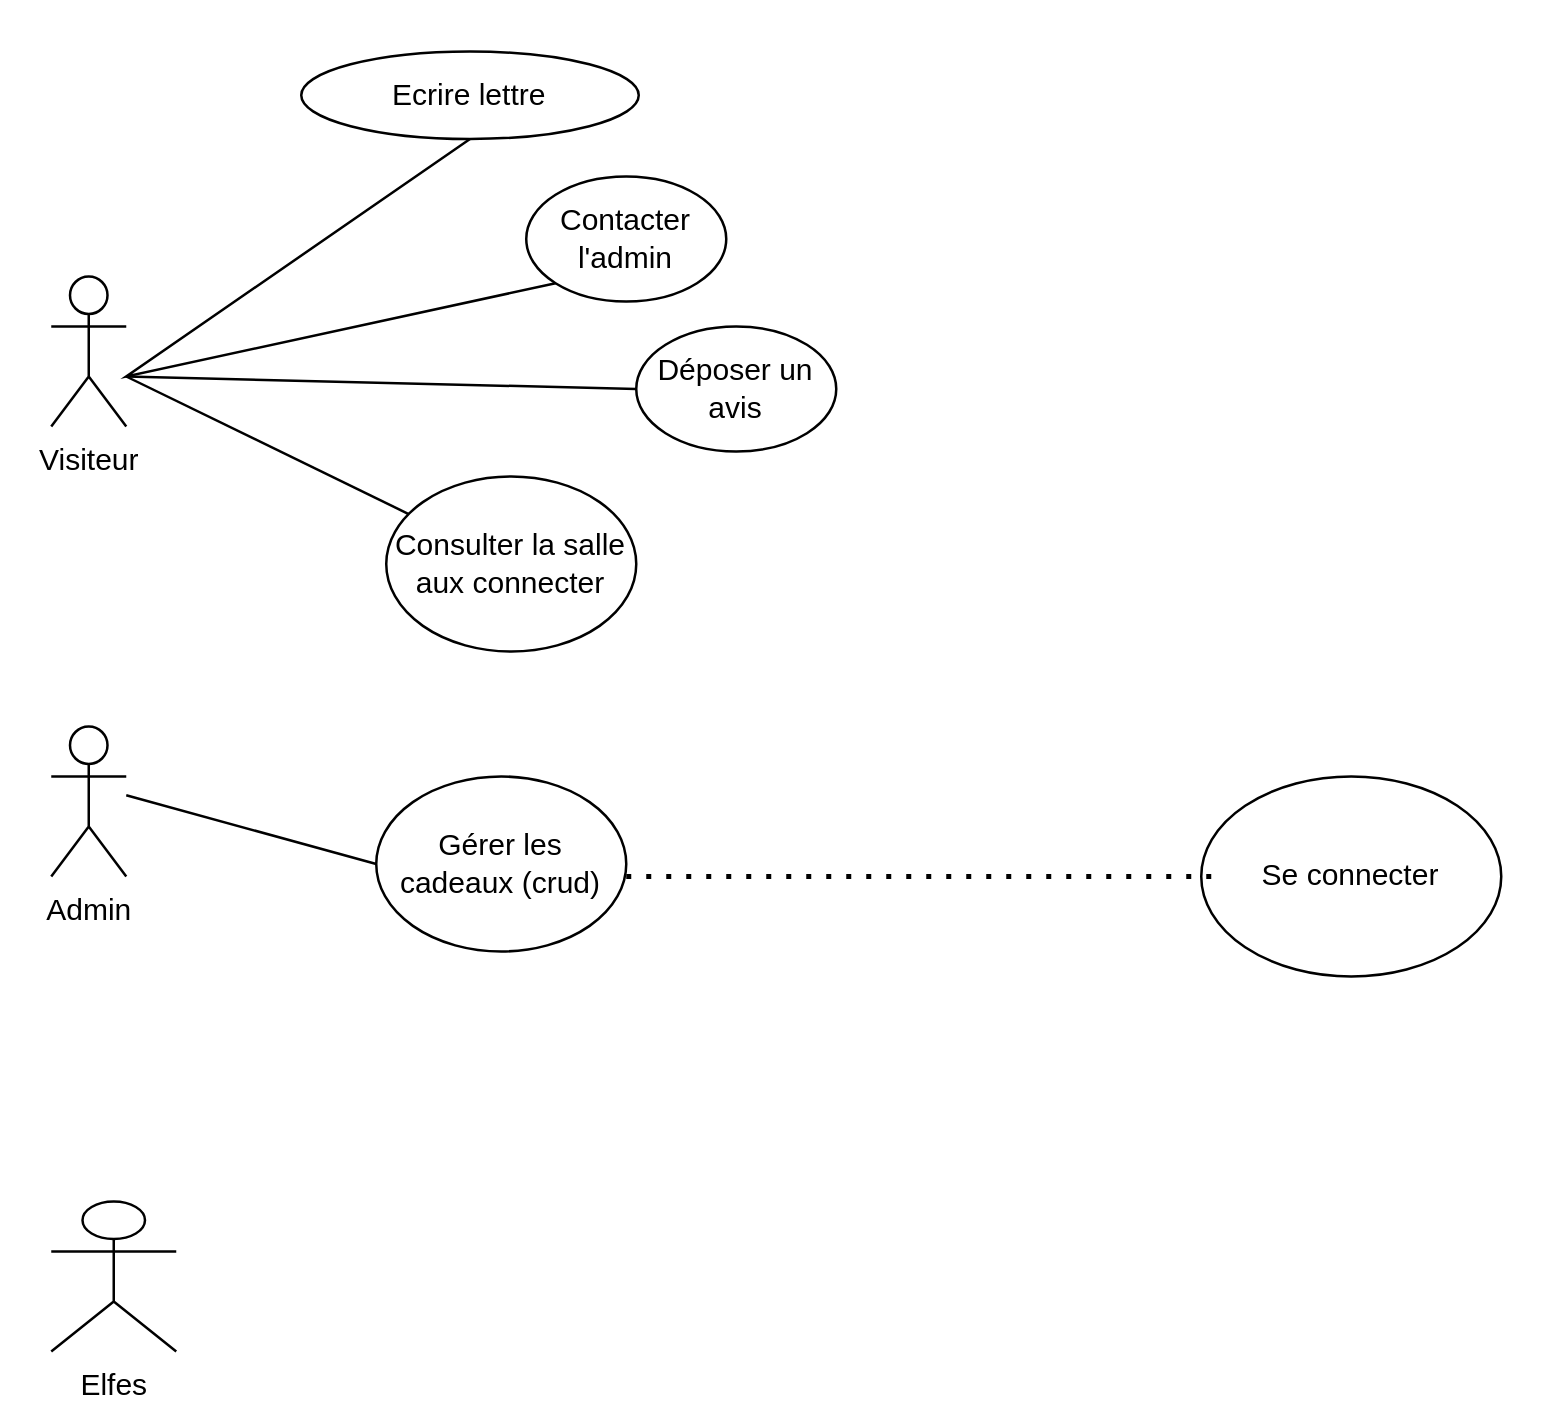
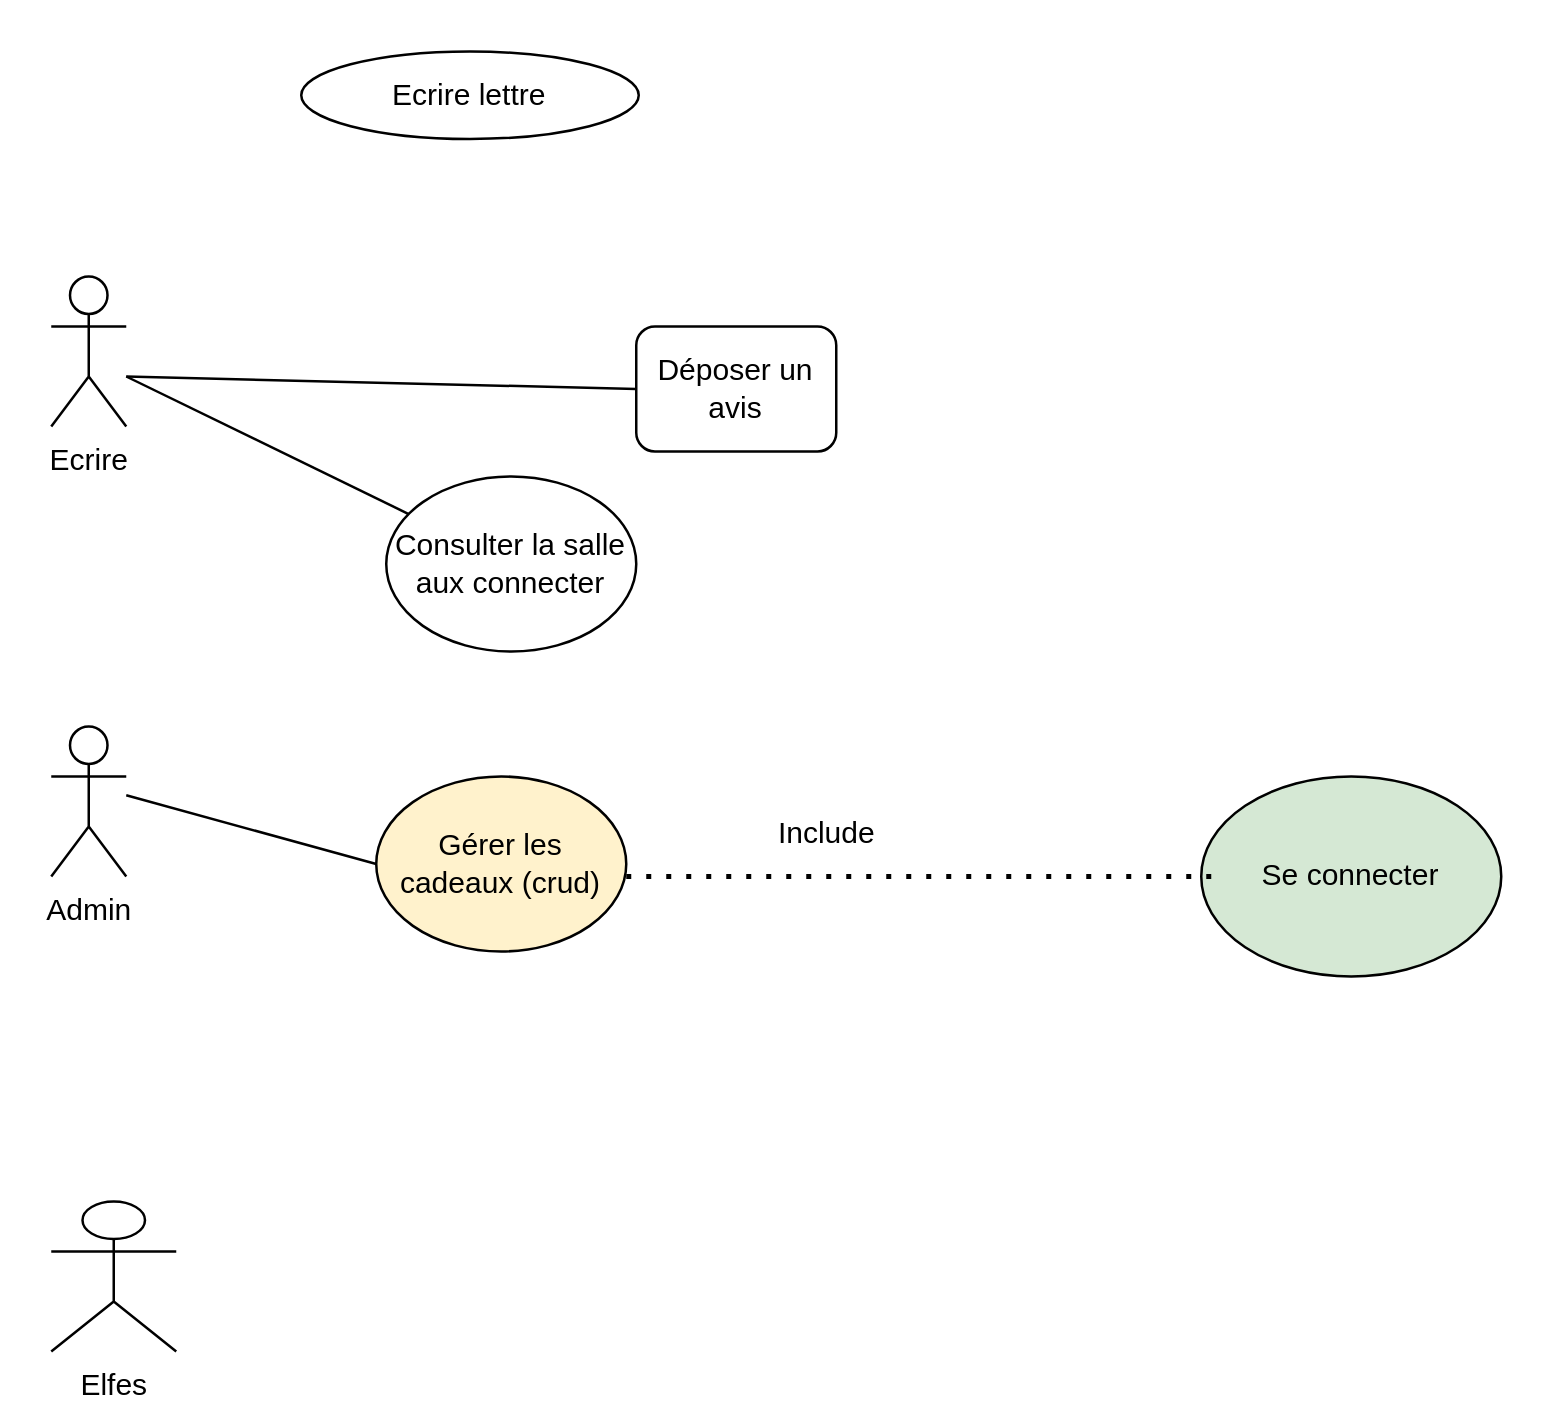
node "Contacter l'admin": removed
edge "Ecrire lettre" -- "Contacter l'admin": removed
node "Déposer un avis": shape ellipse -> rounded rectangle
node "Visiteur": label "Visiteur" -> "Ecrire"
node "Include": added
node "Gérer les cadeaux (crud)": fillcolor #ffffff -> #fff2cc
node "Se connecter": fillcolor #ffffff -> #d5e8d4
